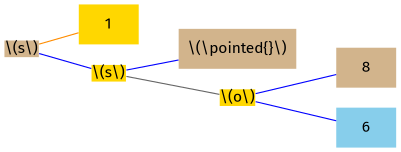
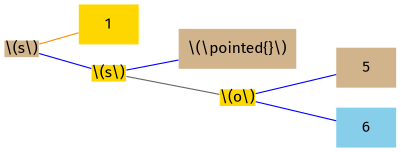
node "8": label "8" -> "5"
